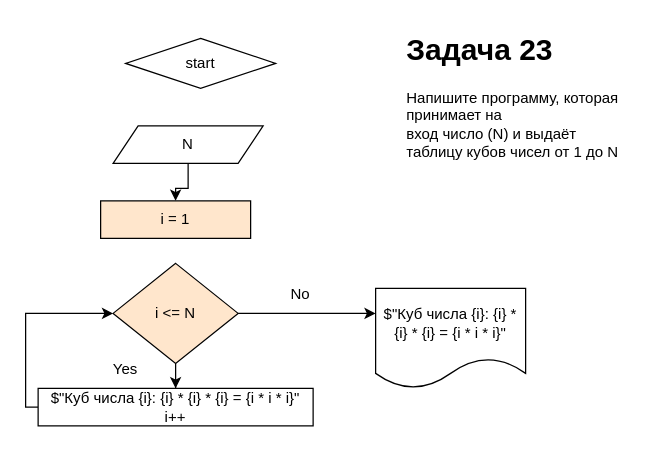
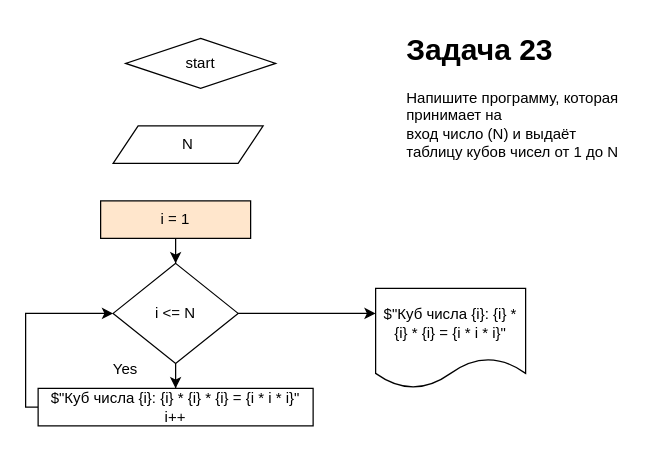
edge "N" -> "i = 1": removed
edge "i = 1" -> "i <= N": added
node "No": removed
node "i <= N": fillcolor #ffe6cc -> #ffffff
